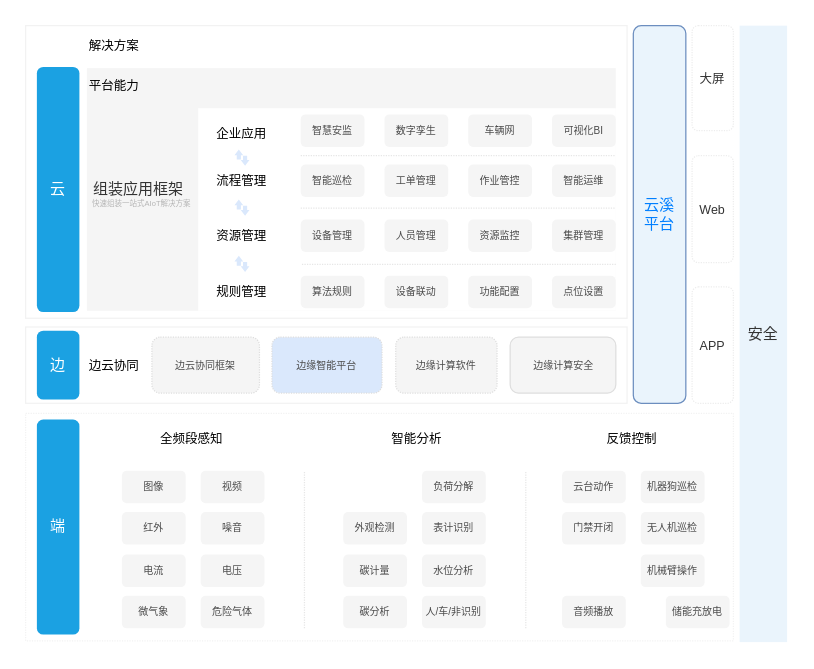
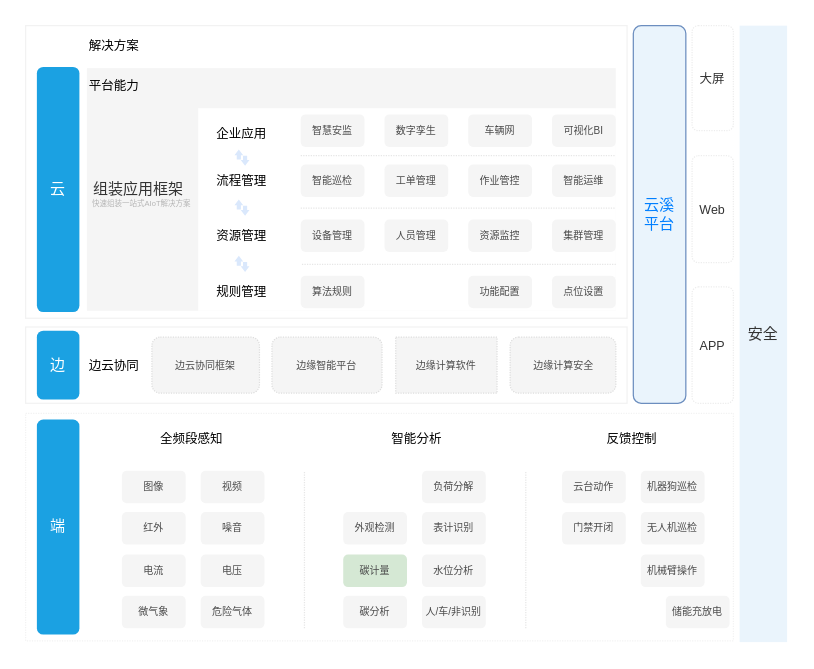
node "设备联动": removed
node "边缘智能平台": fillcolor #dae8fc -> #f5f5f5
node "边缘计算软件": shape rounded rectangle -> rectangle
node "边缘计算安全": style solid -> dashed
node "碳计量": fillcolor #f5f5f5 -> #d5e8d4
node "音频播放": removed
